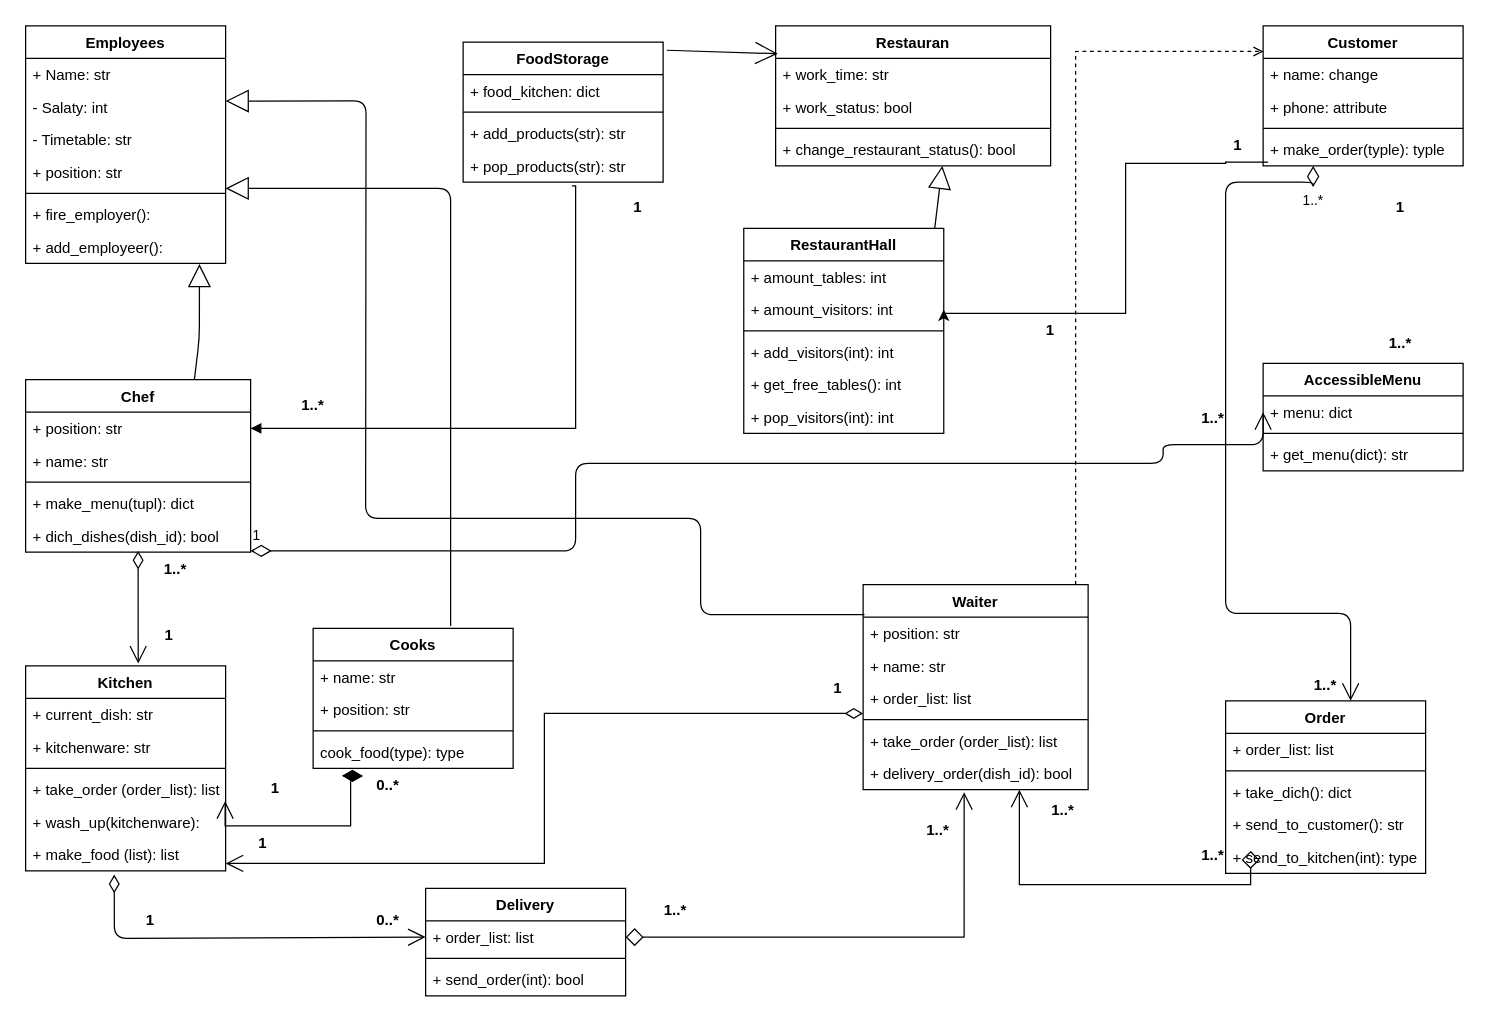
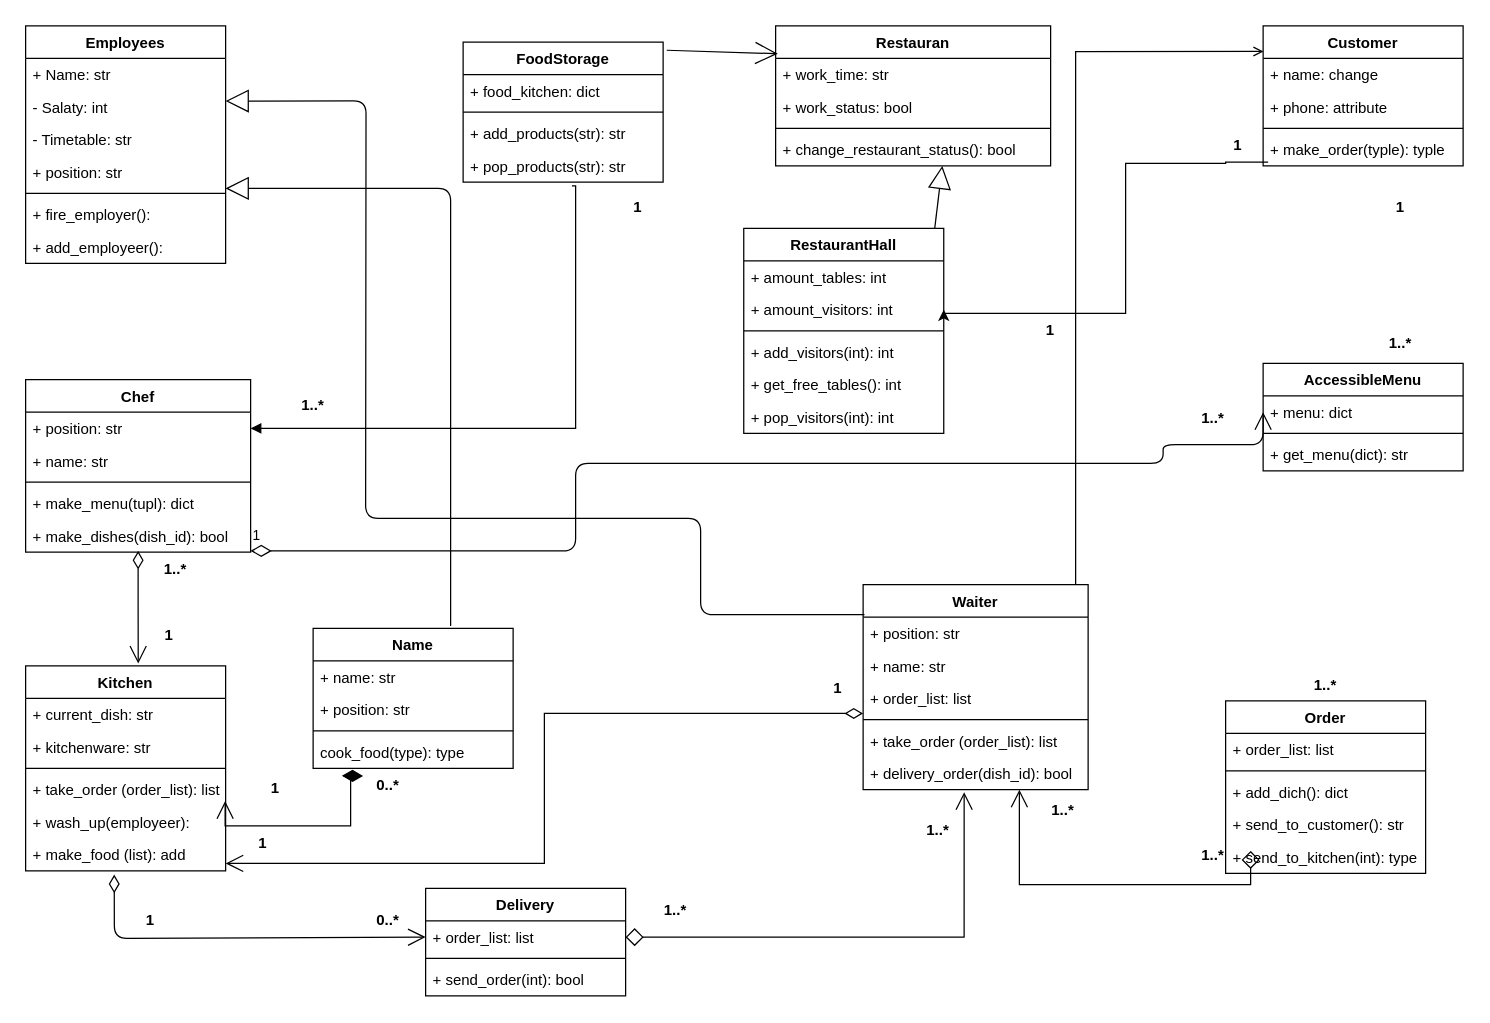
edge "Waiter" -> "+ name: change": style dashed -> solid
edge "Chef" -> "+ add_employeer():": removed
edge "+ make_order(typle): typle" -- "Order": removed, label "1..*"
node "+ dich_dishes(dish_id): bool": label "+ dich_dishes(dish_id): bool" -> "+ make_dishes(dish_id): bool"
node "Cooks": label "Cooks" -> "Name"
node "+ take_dich(): dict": label "+ take_dich(): dict" -> "+ add_dich(): dict"
node "+ wash_up(kitchenware):": label "+ wash_up(kitchenware):" -> "+ wash_up(employeer):"
node "+ make_food (list): list": label "+ make_food (list): list" -> "+ make_food (list): add"
